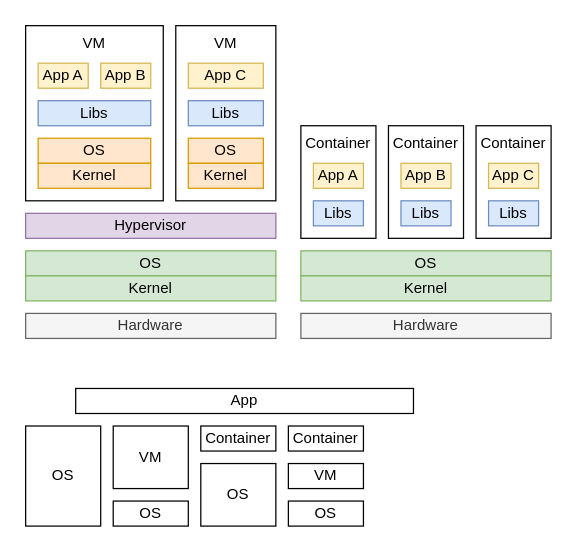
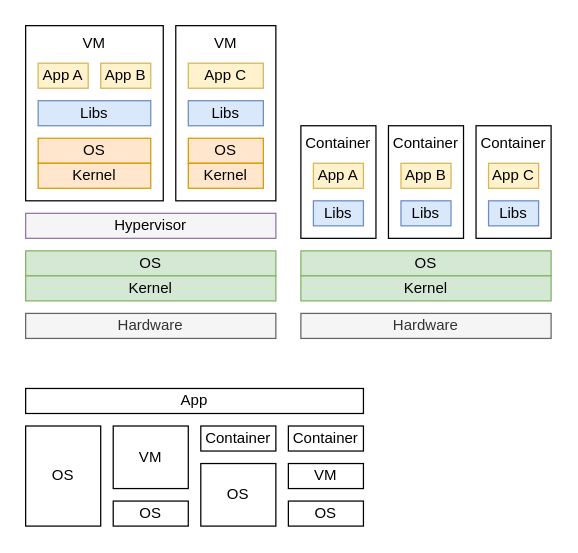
node "Hypervisor": fillcolor #e1d5e7 -> #f5f5f5
node "App": moved (244, 401) -> (194, 401)
